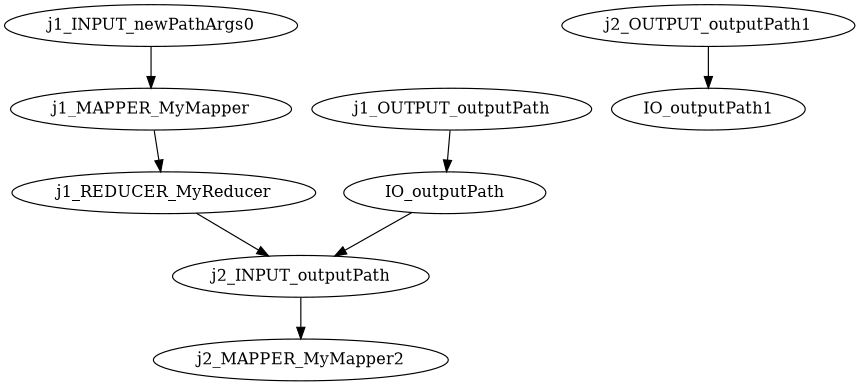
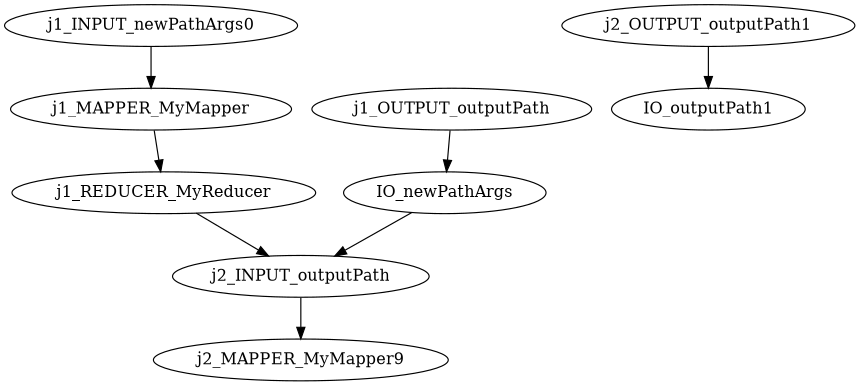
node "IO_outputPath": label "IO_outputPath" -> "IO_newPathArgs"
node "j2_MAPPER_MyMapper2": label "j2_MAPPER_MyMapper2" -> "j2_MAPPER_MyMapper9"
